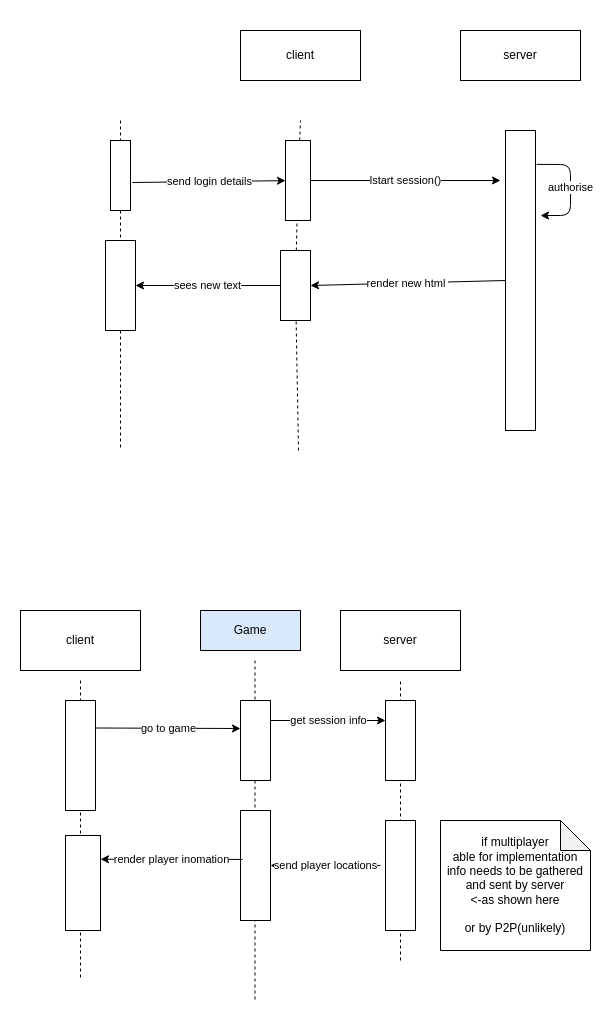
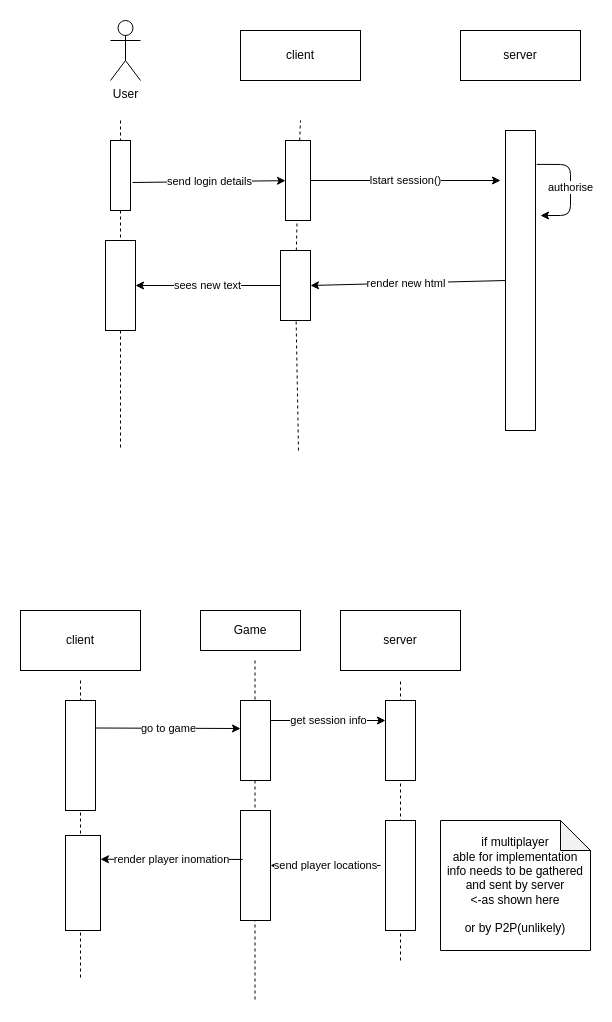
node "User": added
node "Game": fillcolor #dae8fc -> #ffffff
